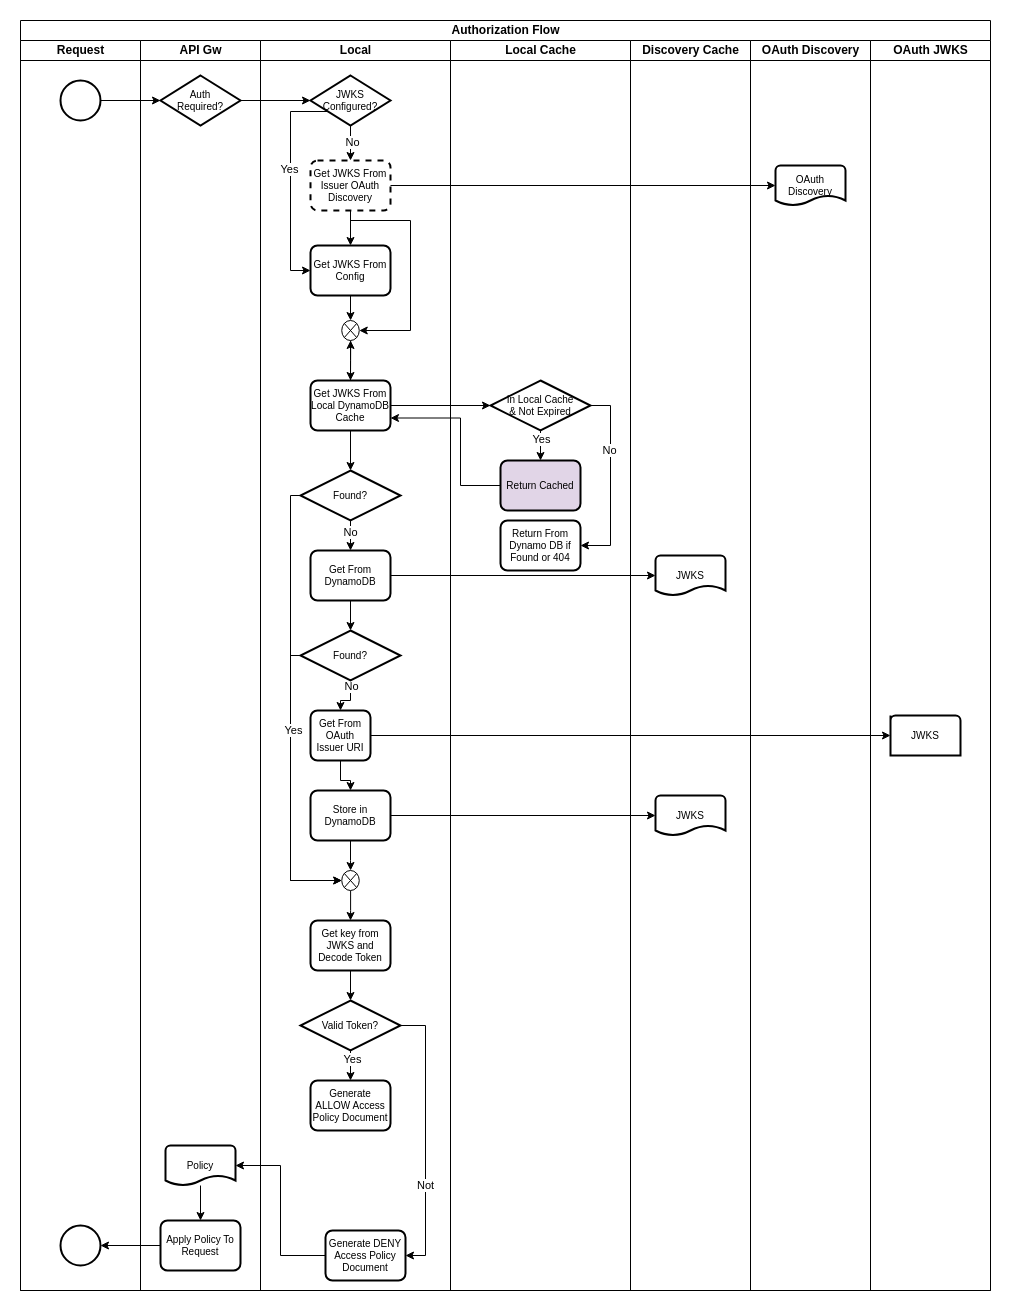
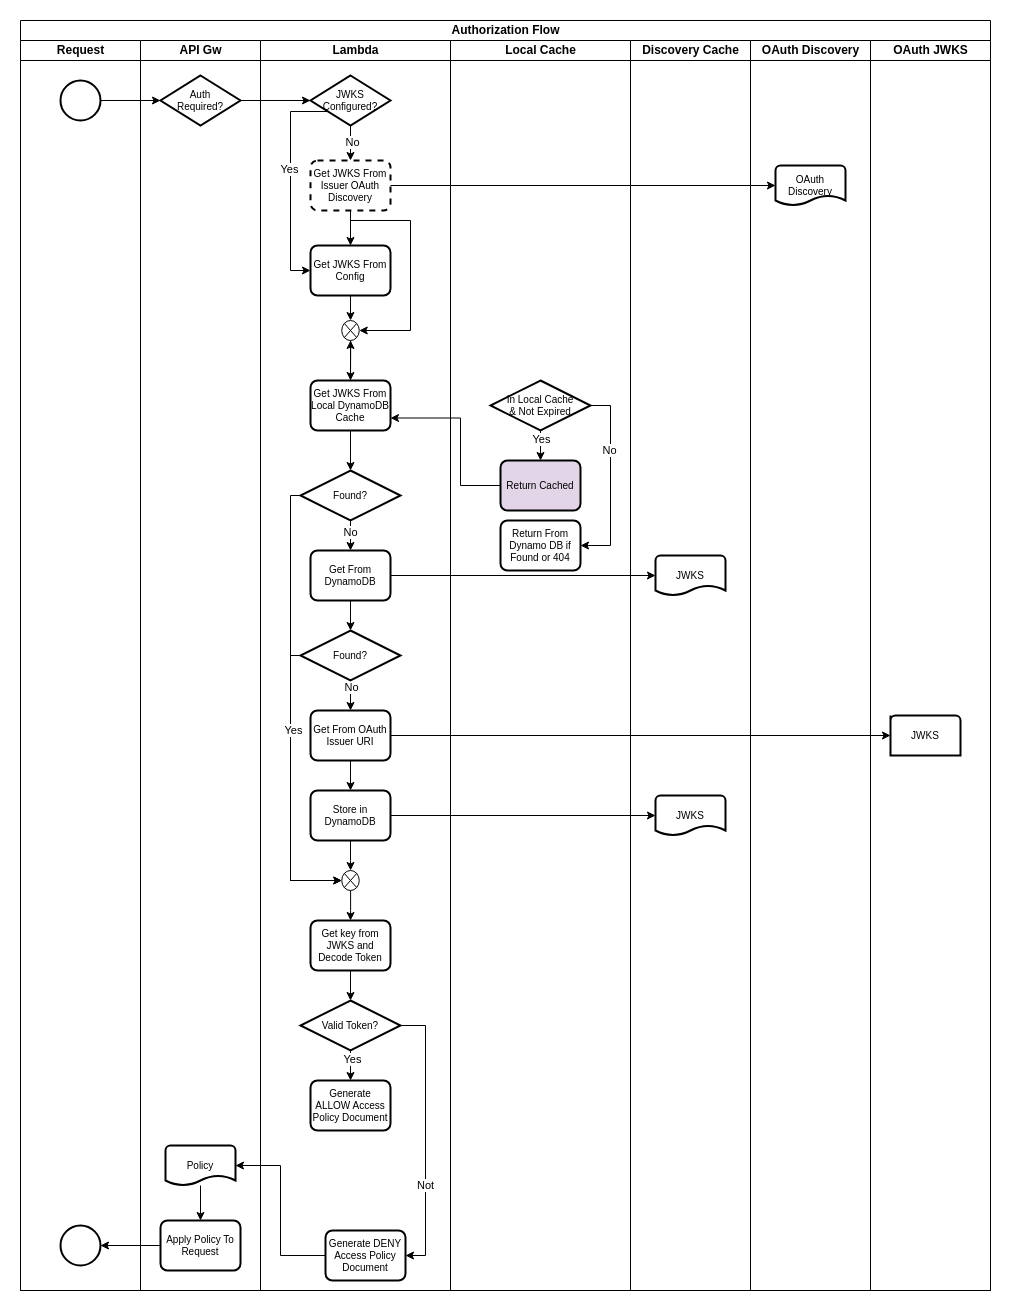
node "Local": label "Local" -> "Lambda"
edge "Get JWKS From Local DynamoDB Cache" -> "In Local Cache & Not Expired": removed
node "Get From OAuth Issuer URI": size 60x50 -> 80x50
